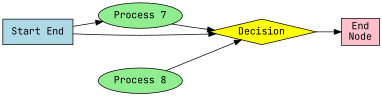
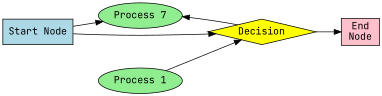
edge "Process 7" -> "Decision": reversed
node "Start End": label "Start End" -> "Start Node"
node "Process 8": label "Process 8" -> "Process 1"
